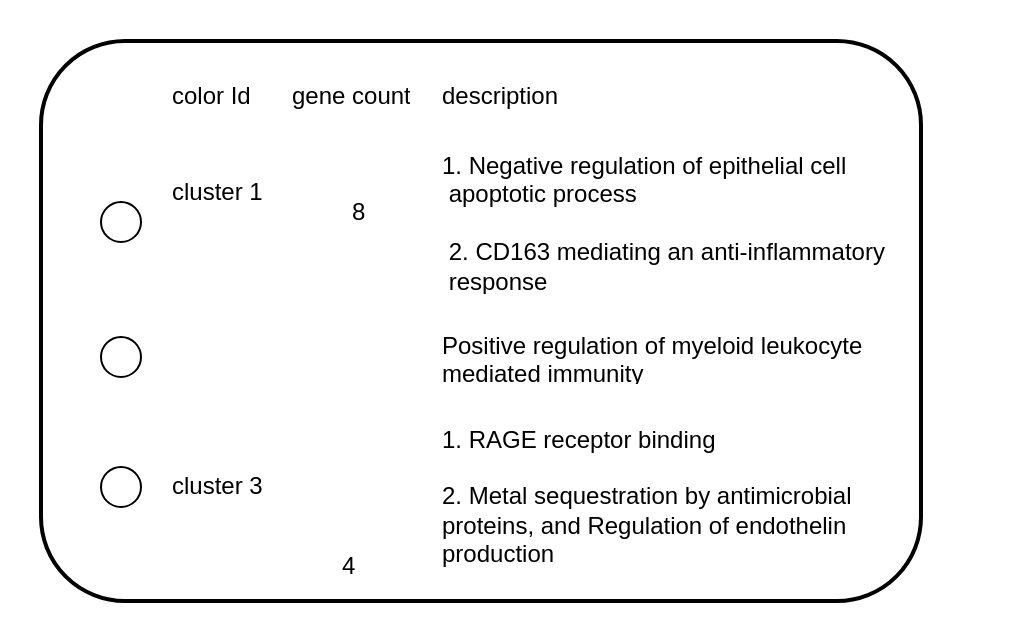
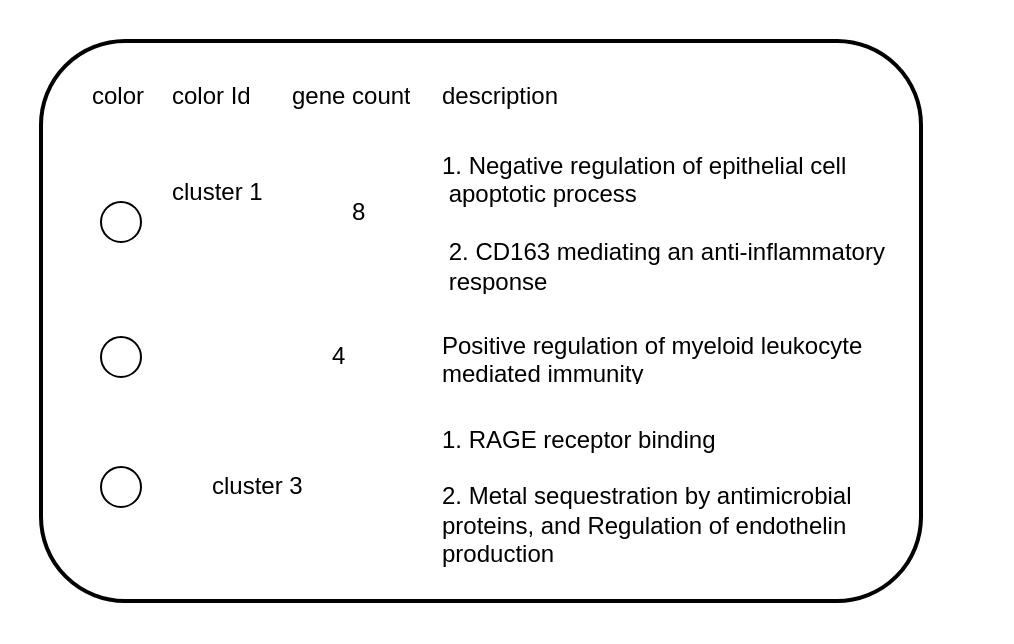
node "color": added
node "cluster 3": moved (221, 487) -> (261, 487)
node "4": moved (351, 567) -> (341, 357)
